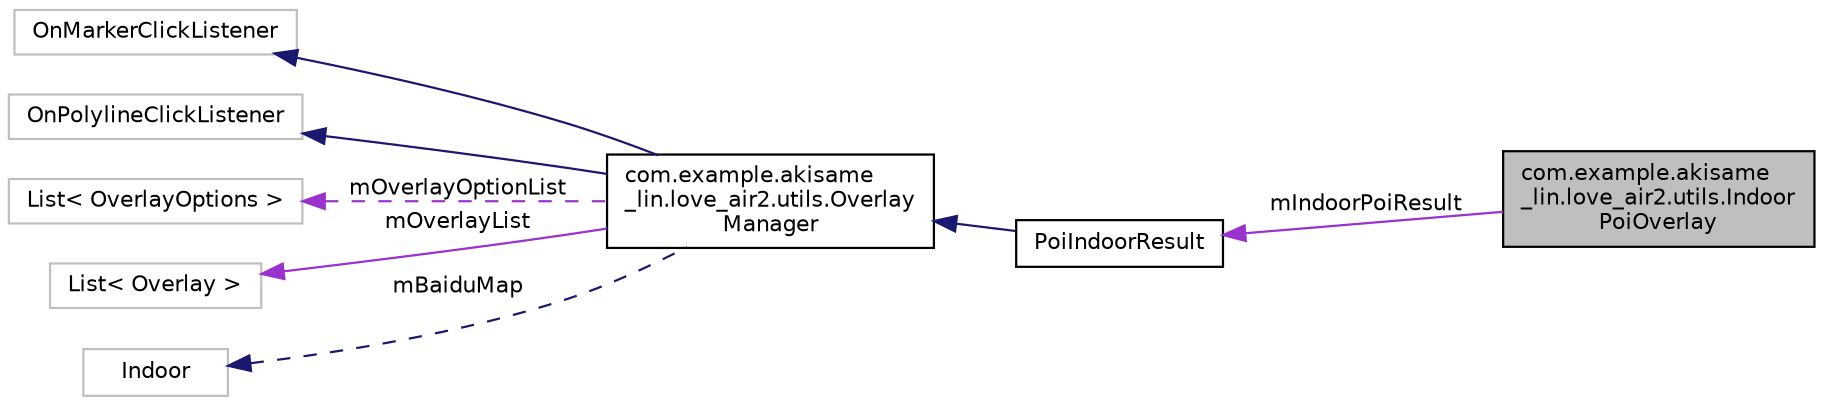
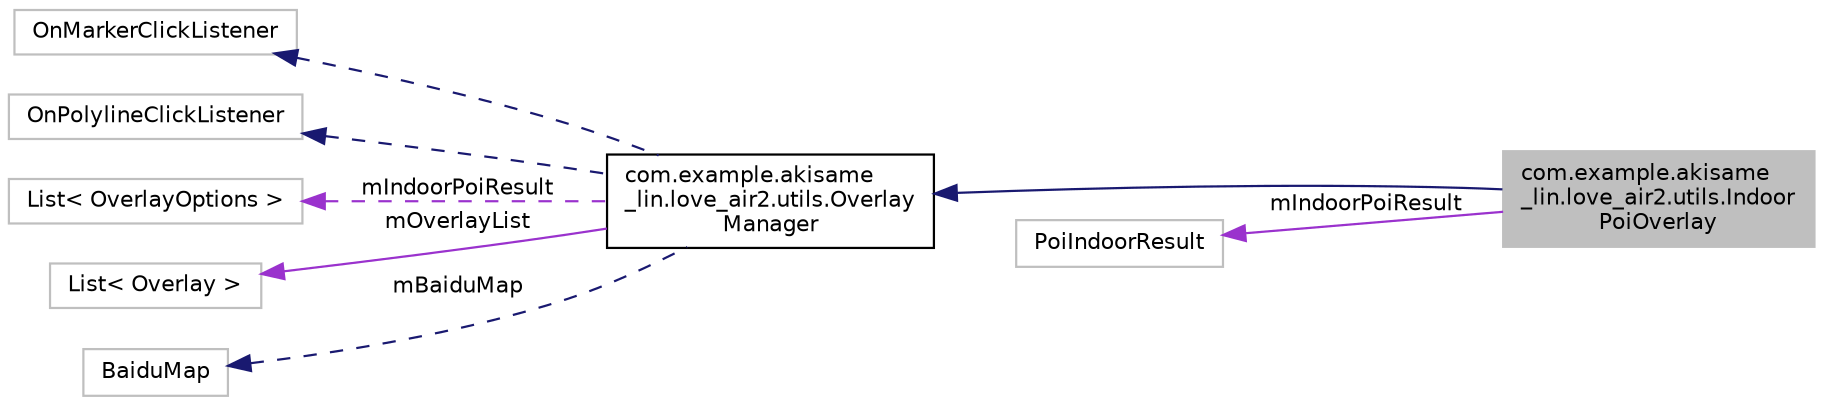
edge "com.example.akisame _lin.love_air2.utils.Overlay Manager" -> "OnMarkerClickListener": style solid -> dashed
edge "com.example.akisame _lin.love_air2.utils.Overlay Manager" -> "OnPolylineClickListener": style solid -> dashed
edge "com.example.akisame _lin.love_air2.utils.Overlay Manager" -> "List< OverlayOptions >": label " mOverlayOptionList" -> " mIndoorPoiResult"
node "com.example.akisame _lin.love_air2.utils.Indoor PoiOverlay": color black -> grey75
edge "PoiIndoorResult" -> "com.example.akisame _lin.love_air2.utils.Overlay Manager": now "com.example.akisame _lin.love_air2.utils.Indoor PoiOverlay" -> "com.example.akisame _lin.love_air2.utils.Overlay Manager"
node "PoiIndoorResult": color black -> grey75
node "Indoor": label "Indoor" -> "BaiduMap"
